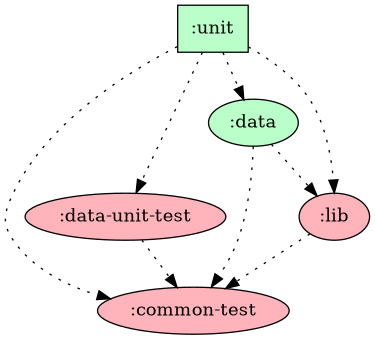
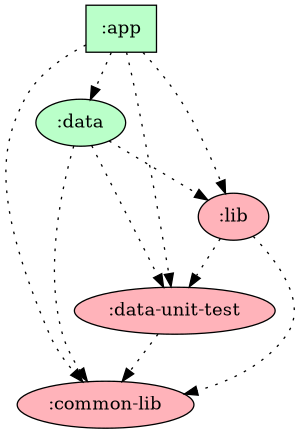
node ":unit": label ":unit" -> ":app"
edge ":data" -> ":data-unit-test": added
edge ":lib" -> ":data-unit-test": added
node ":common-test": label ":common-test" -> ":common-lib"
